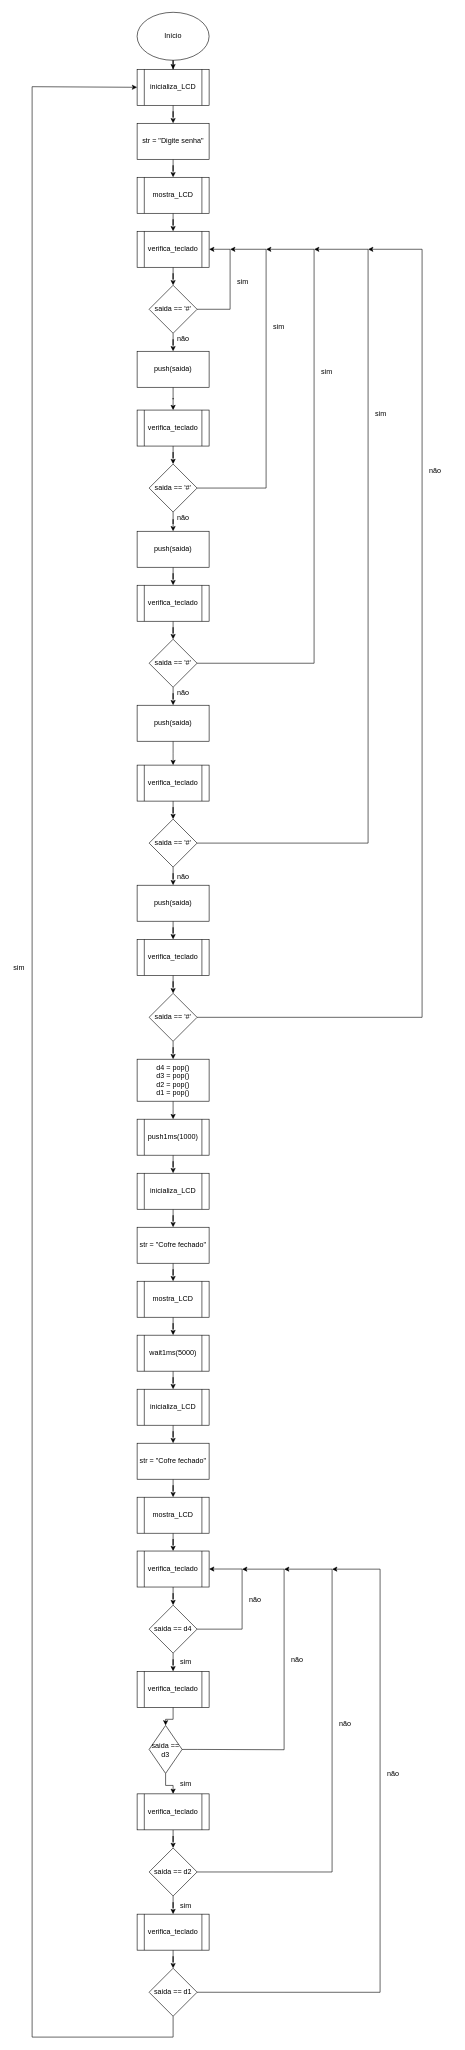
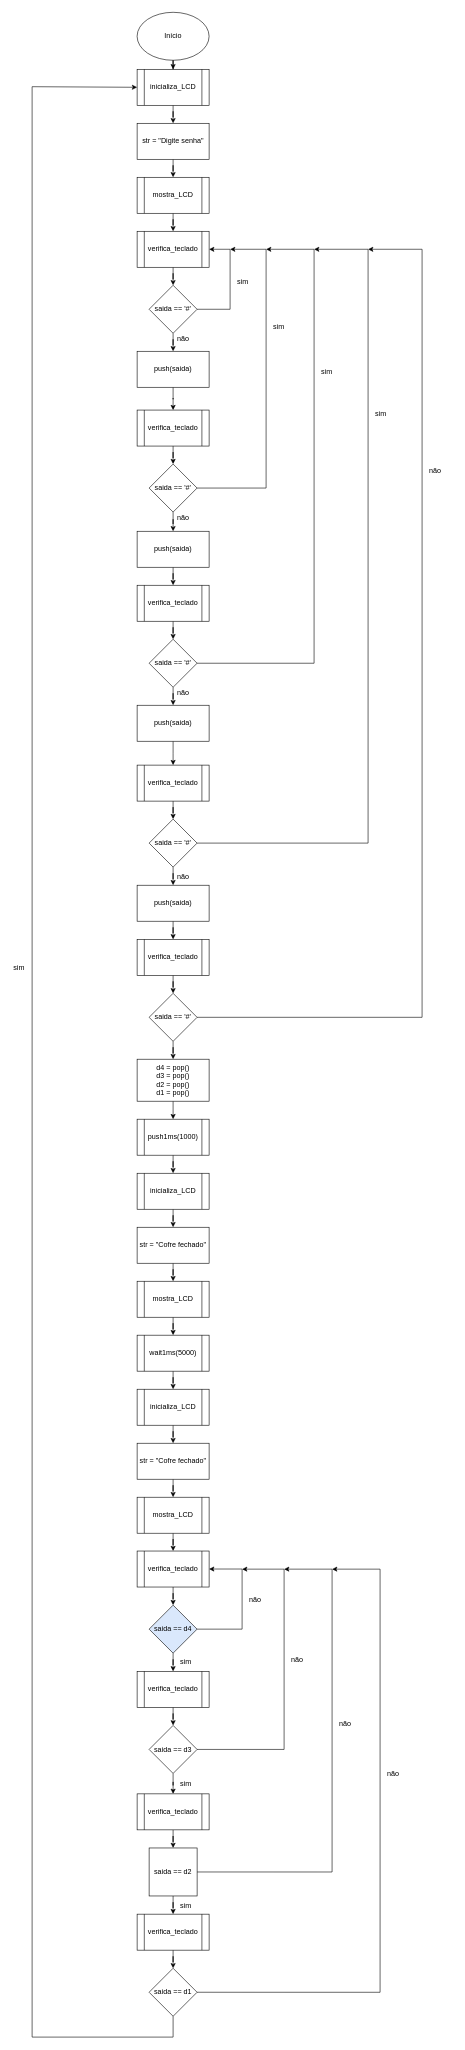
node "saida == d4": fillcolor #ffffff -> #dae8fc
node "saida == d3": size 33x48 -> 48x48
node "saida == d2": shape diamond -> rectangle
